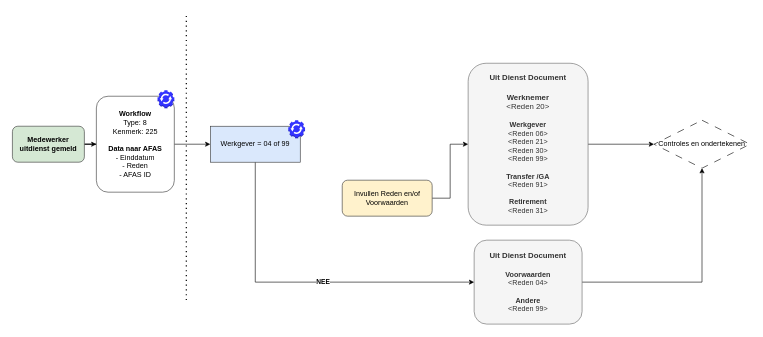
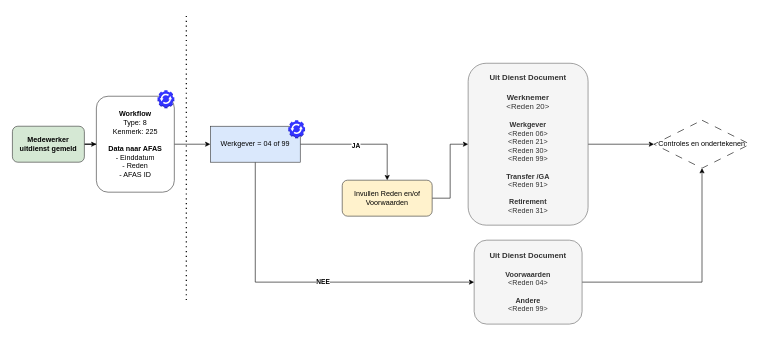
edge "Werkgever = 04 of 99" -> "Invullen Reden en/of Voorwaarden": added, label "JA"
